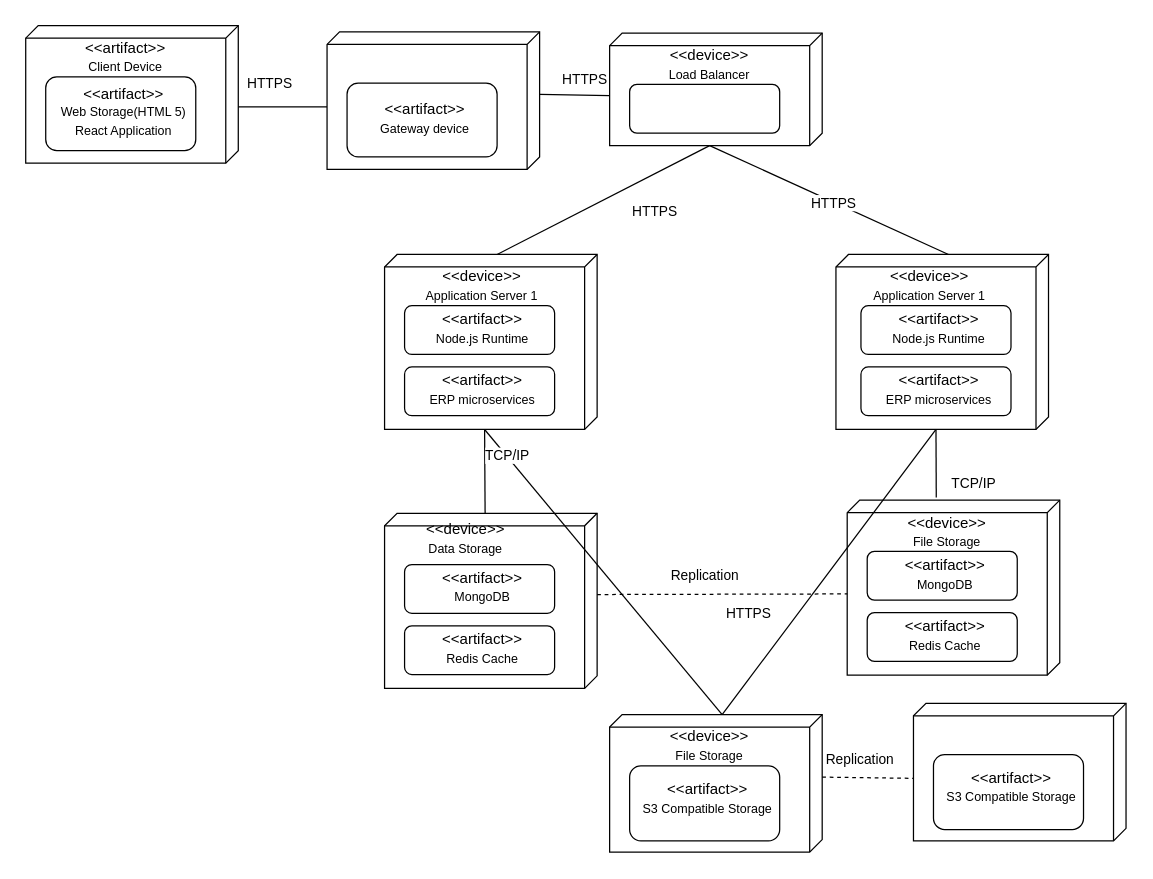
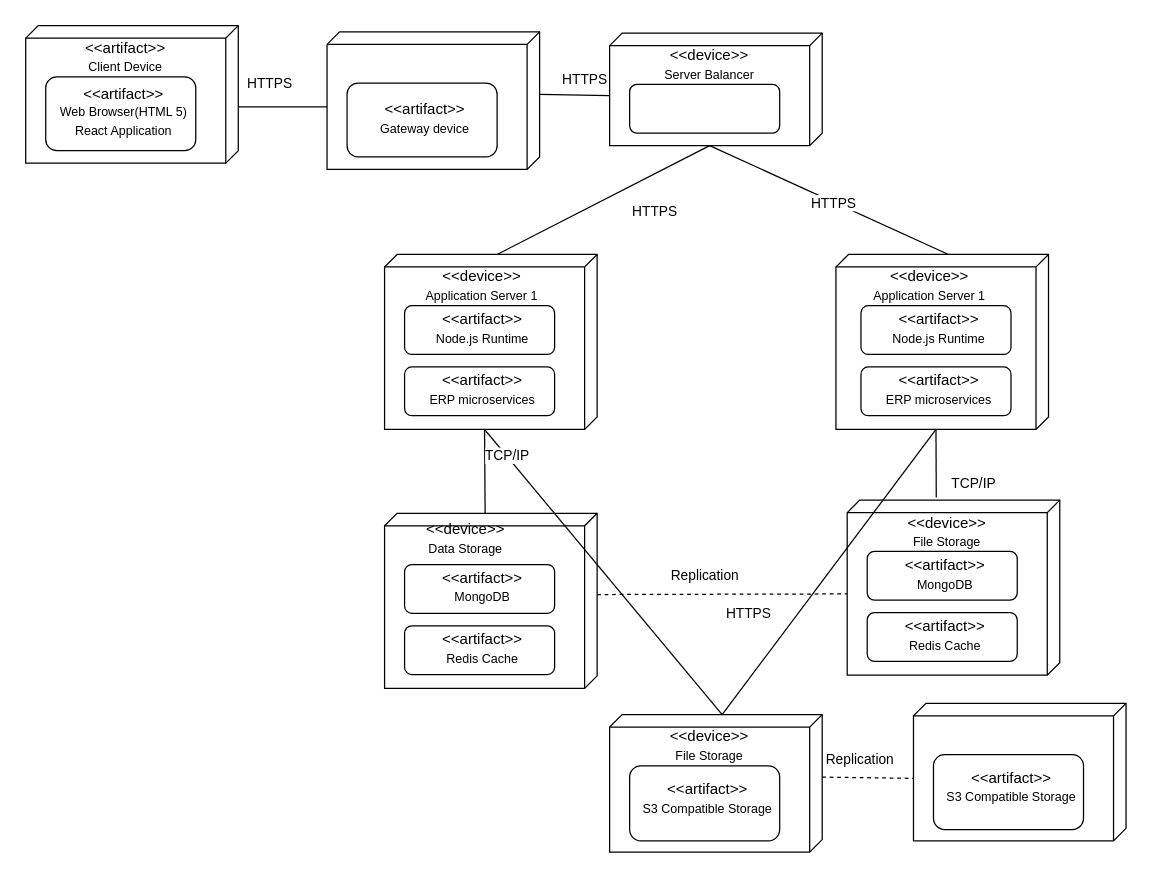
node "<<device>> Load Balancer": label "<<device>> Load Balancer" -> "<<device>> Server Balancer"
node "<<artifact>> Web Storage(HTML 5) React Application": label "<<artifact>> Web Storage(HTML 5) React Application" -> "<<artifact>> Web Browser(HTML 5) React Application"
